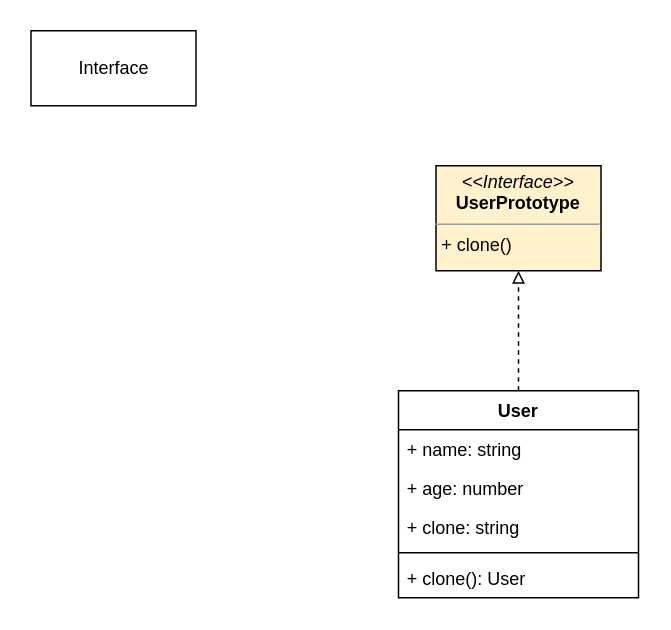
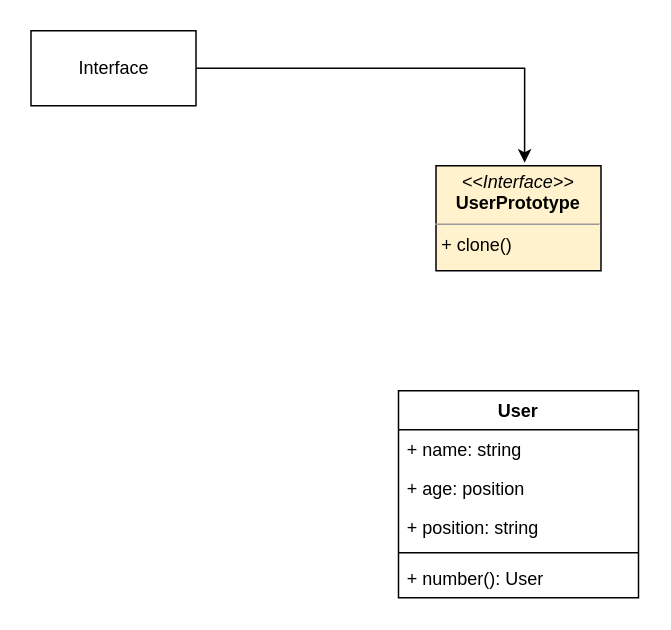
edge "Interface" -> "<<Interface>> UserPrototype + clone()": added
edge "User" -> "<<Interface>> UserPrototype + clone()": removed
node "+ age: number": label "+ age: number" -> "+ age: position"
node "+ clone: string": label "+ clone: string" -> "+ position: string"
node "+ clone(): User": label "+ clone(): User" -> "+ number(): User"
